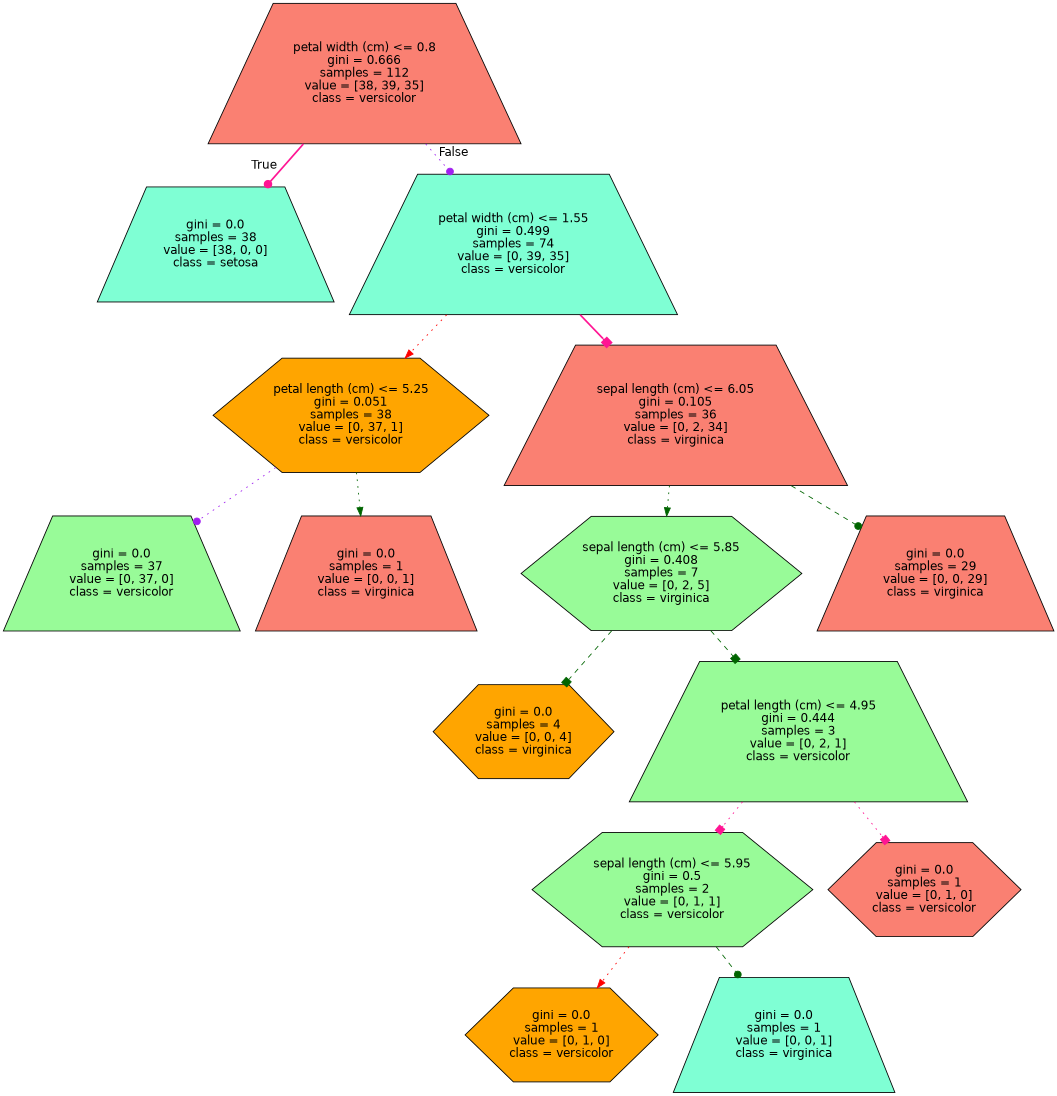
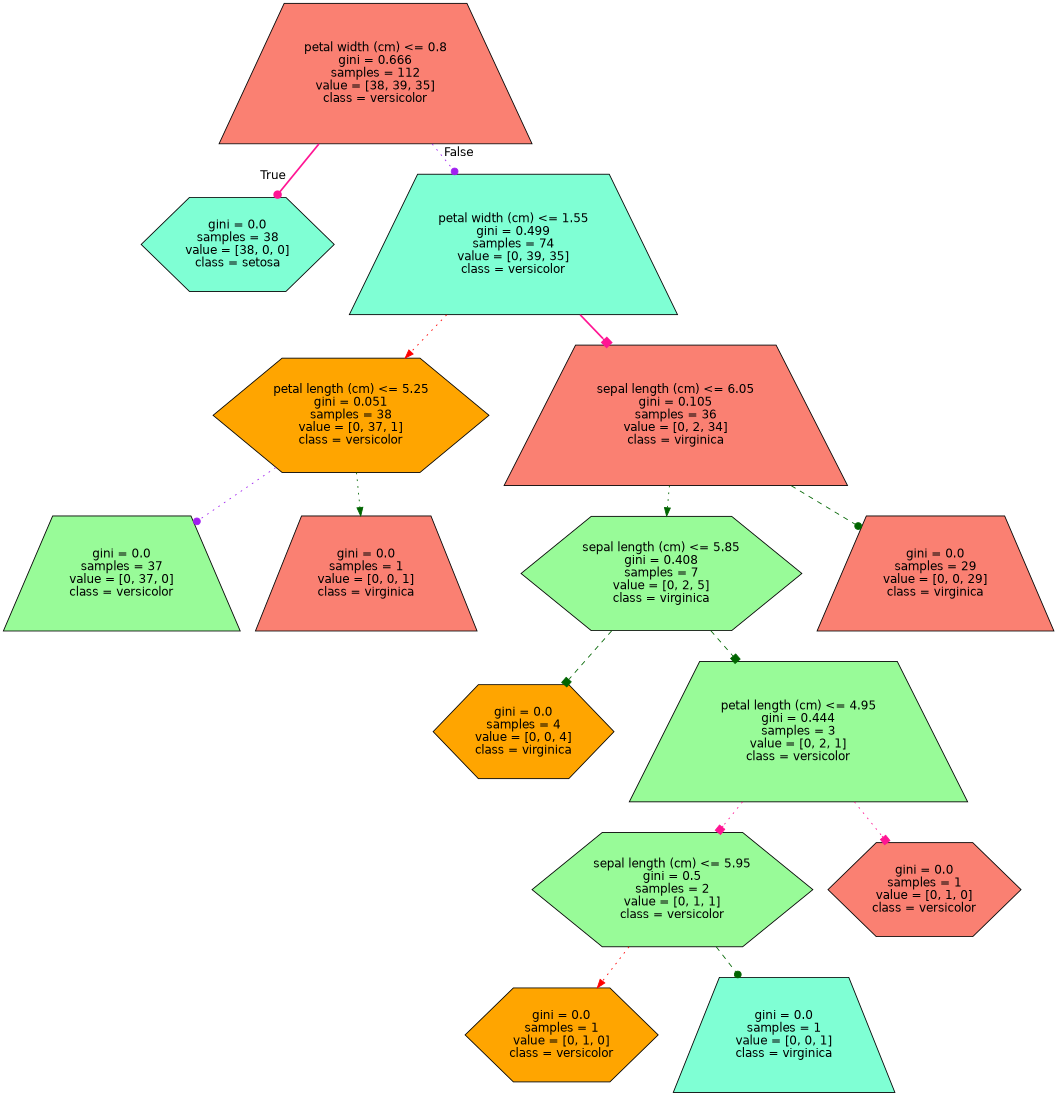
node "gini = 0.0 samples = 38 value = [38, 0, 0] class = setosa": shape trapezium -> hexagon
